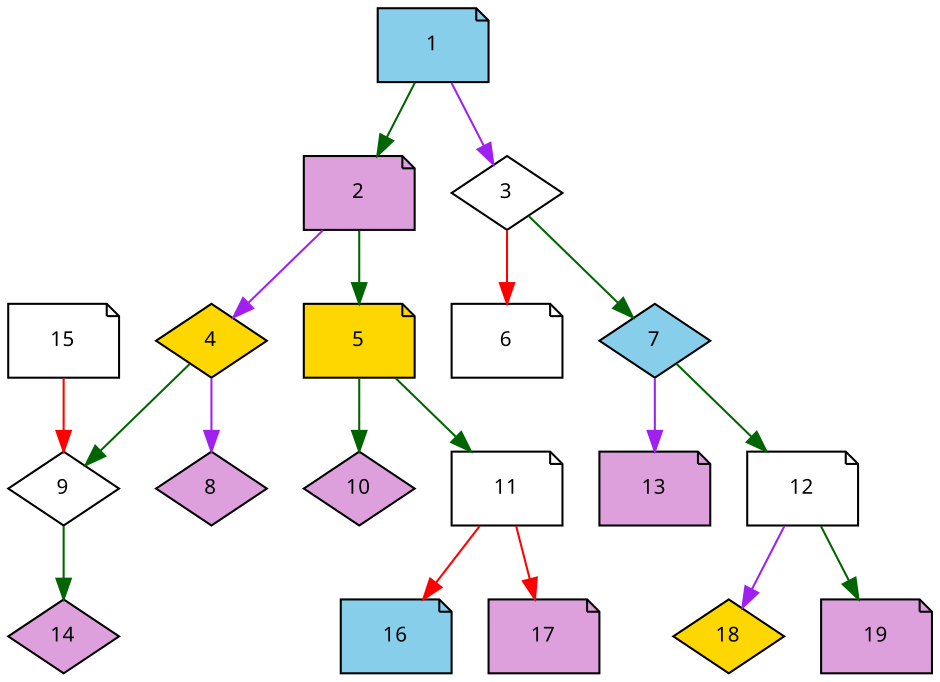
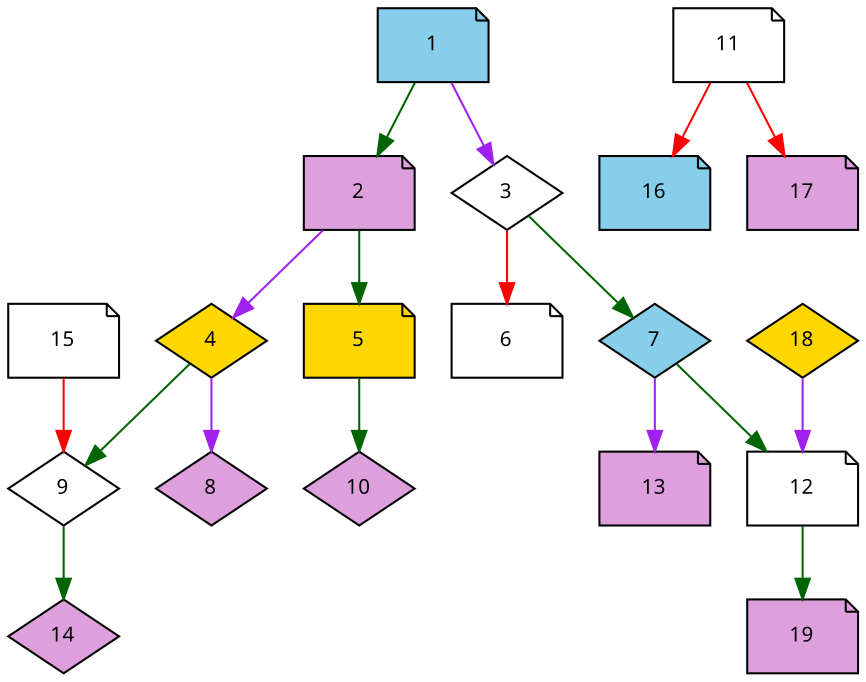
edge "5" -> "11": removed
edge "12" -> "18": reversed
